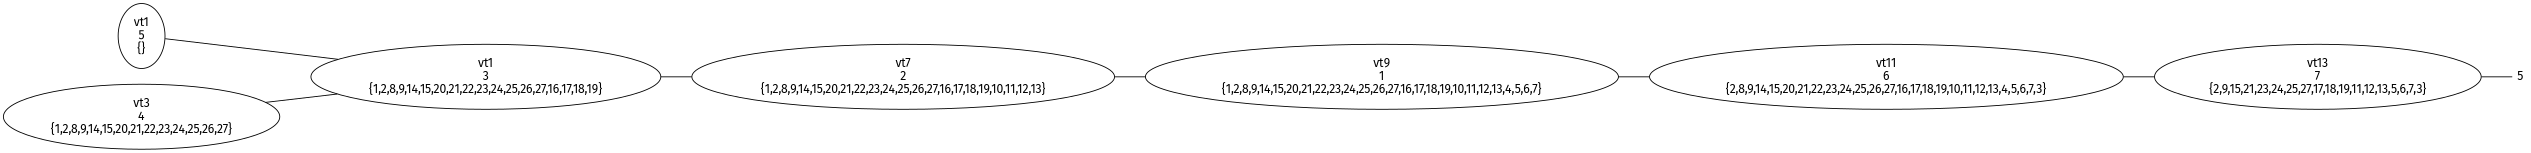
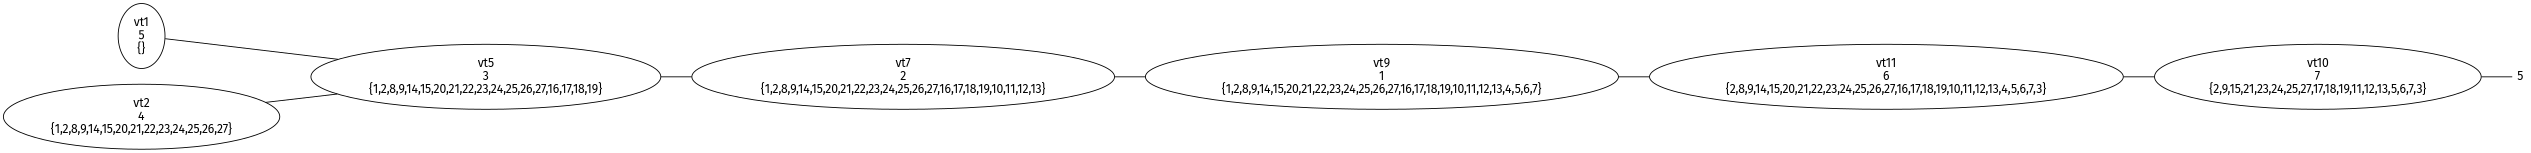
node "vt1 3 {1,2,8,9,14,15,20,21,22,23,24,25,26,27,16,17,18,19}": label "vt1 3 {1,2,8,9,14,15,20,21,22,23,24,25,26,27,16,17,18,19}" -> "vt5 3 {1,2,8,9,14,15,20,21,22,23,24,25,26,27,16,17,18,19}"
node "vt13 7 {2,9,15,21,23,24,25,27,17,18,19,11,12,13,5,6,7,3}": label "vt13 7 {2,9,15,21,23,24,25,27,17,18,19,11,12,13,5,6,7,3}" -> "vt10 7 {2,9,15,21,23,24,25,27,17,18,19,11,12,13,5,6,7,3}"
node "vt3 4 {1,2,8,9,14,15,20,21,22,23,24,25,26,27}": label "vt3 4 {1,2,8,9,14,15,20,21,22,23,24,25,26,27}" -> "vt2 4 {1,2,8,9,14,15,20,21,22,23,24,25,26,27}"
